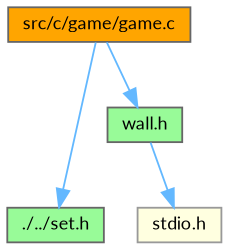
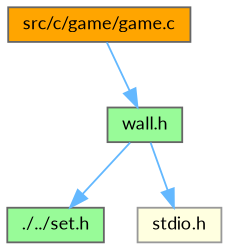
edge "src/c/game/game.c" -> "./../set.h": now "wall.h" -> "./../set.h"
